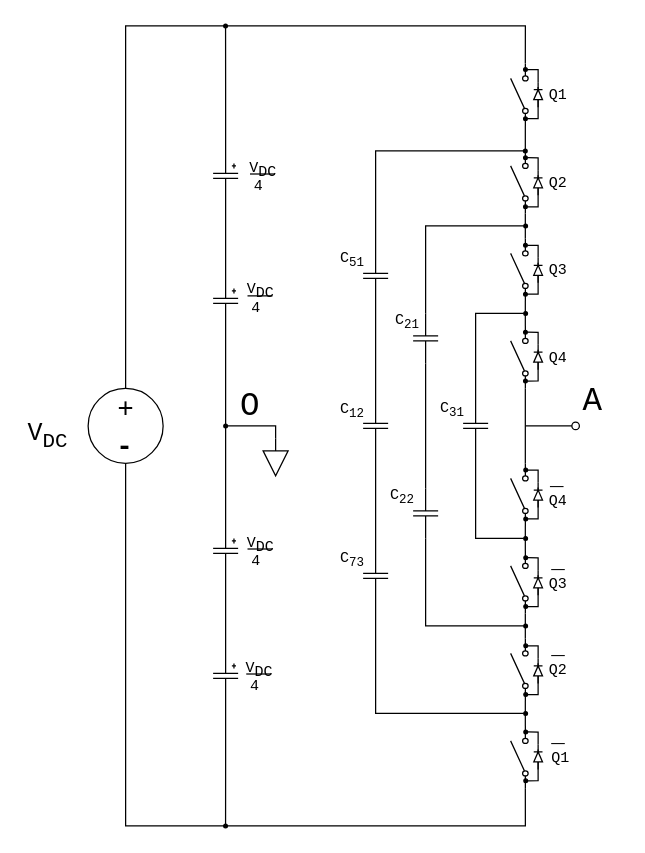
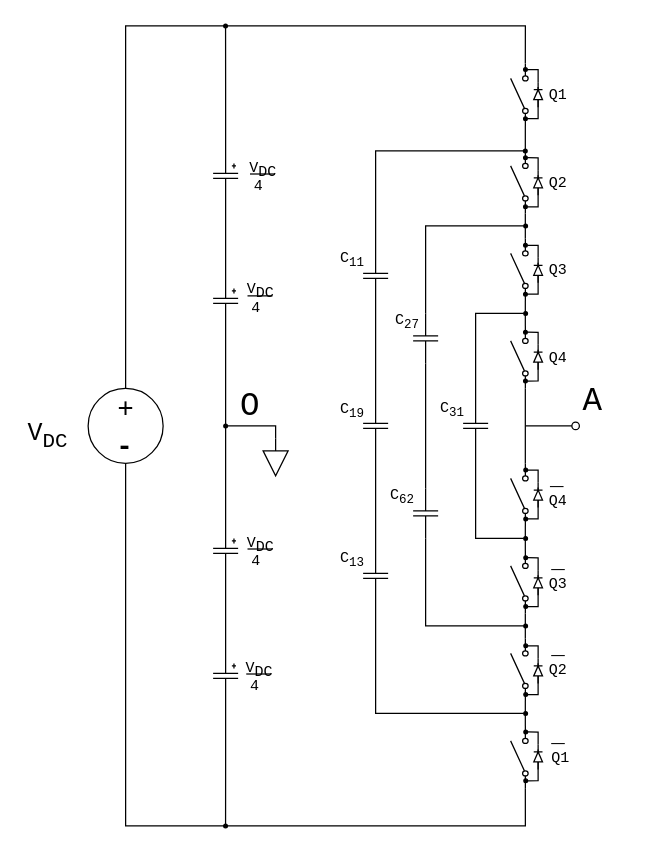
node "C51": label "C51" -> "C11"
node "C21": label "C21" -> "C27"
node "C12": label "C12" -> "C19"
node "C22": label "C22" -> "C62"
node "C73": label "C73" -> "C13"
